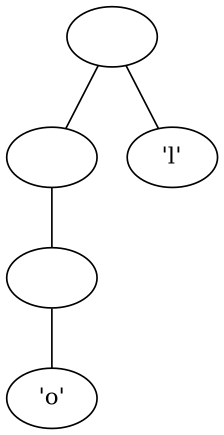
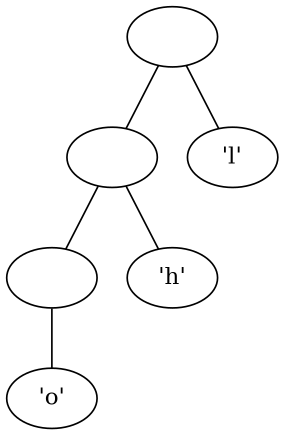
node "'h'": added
